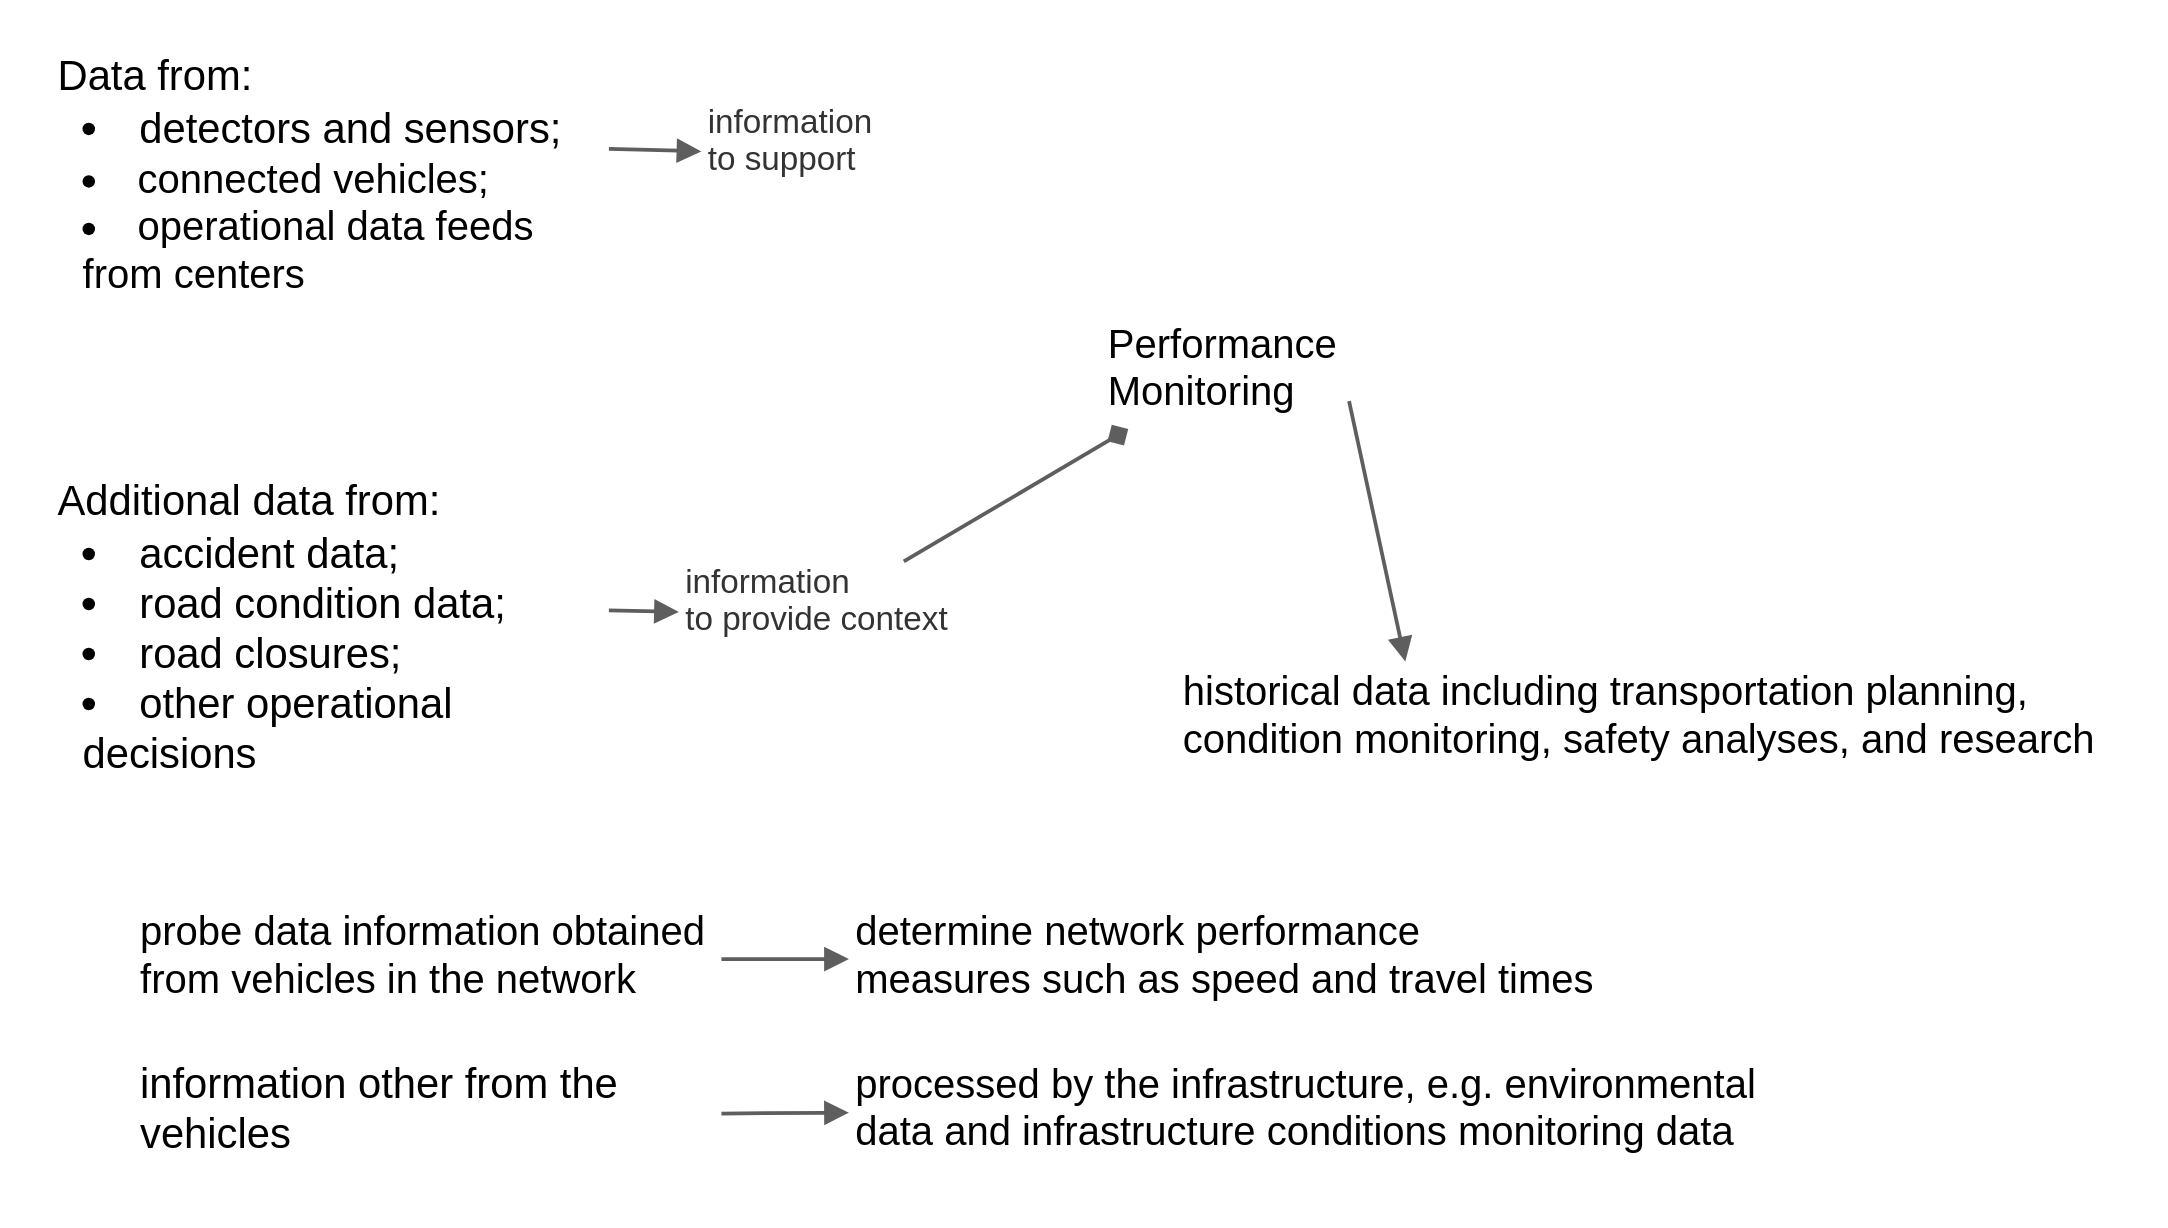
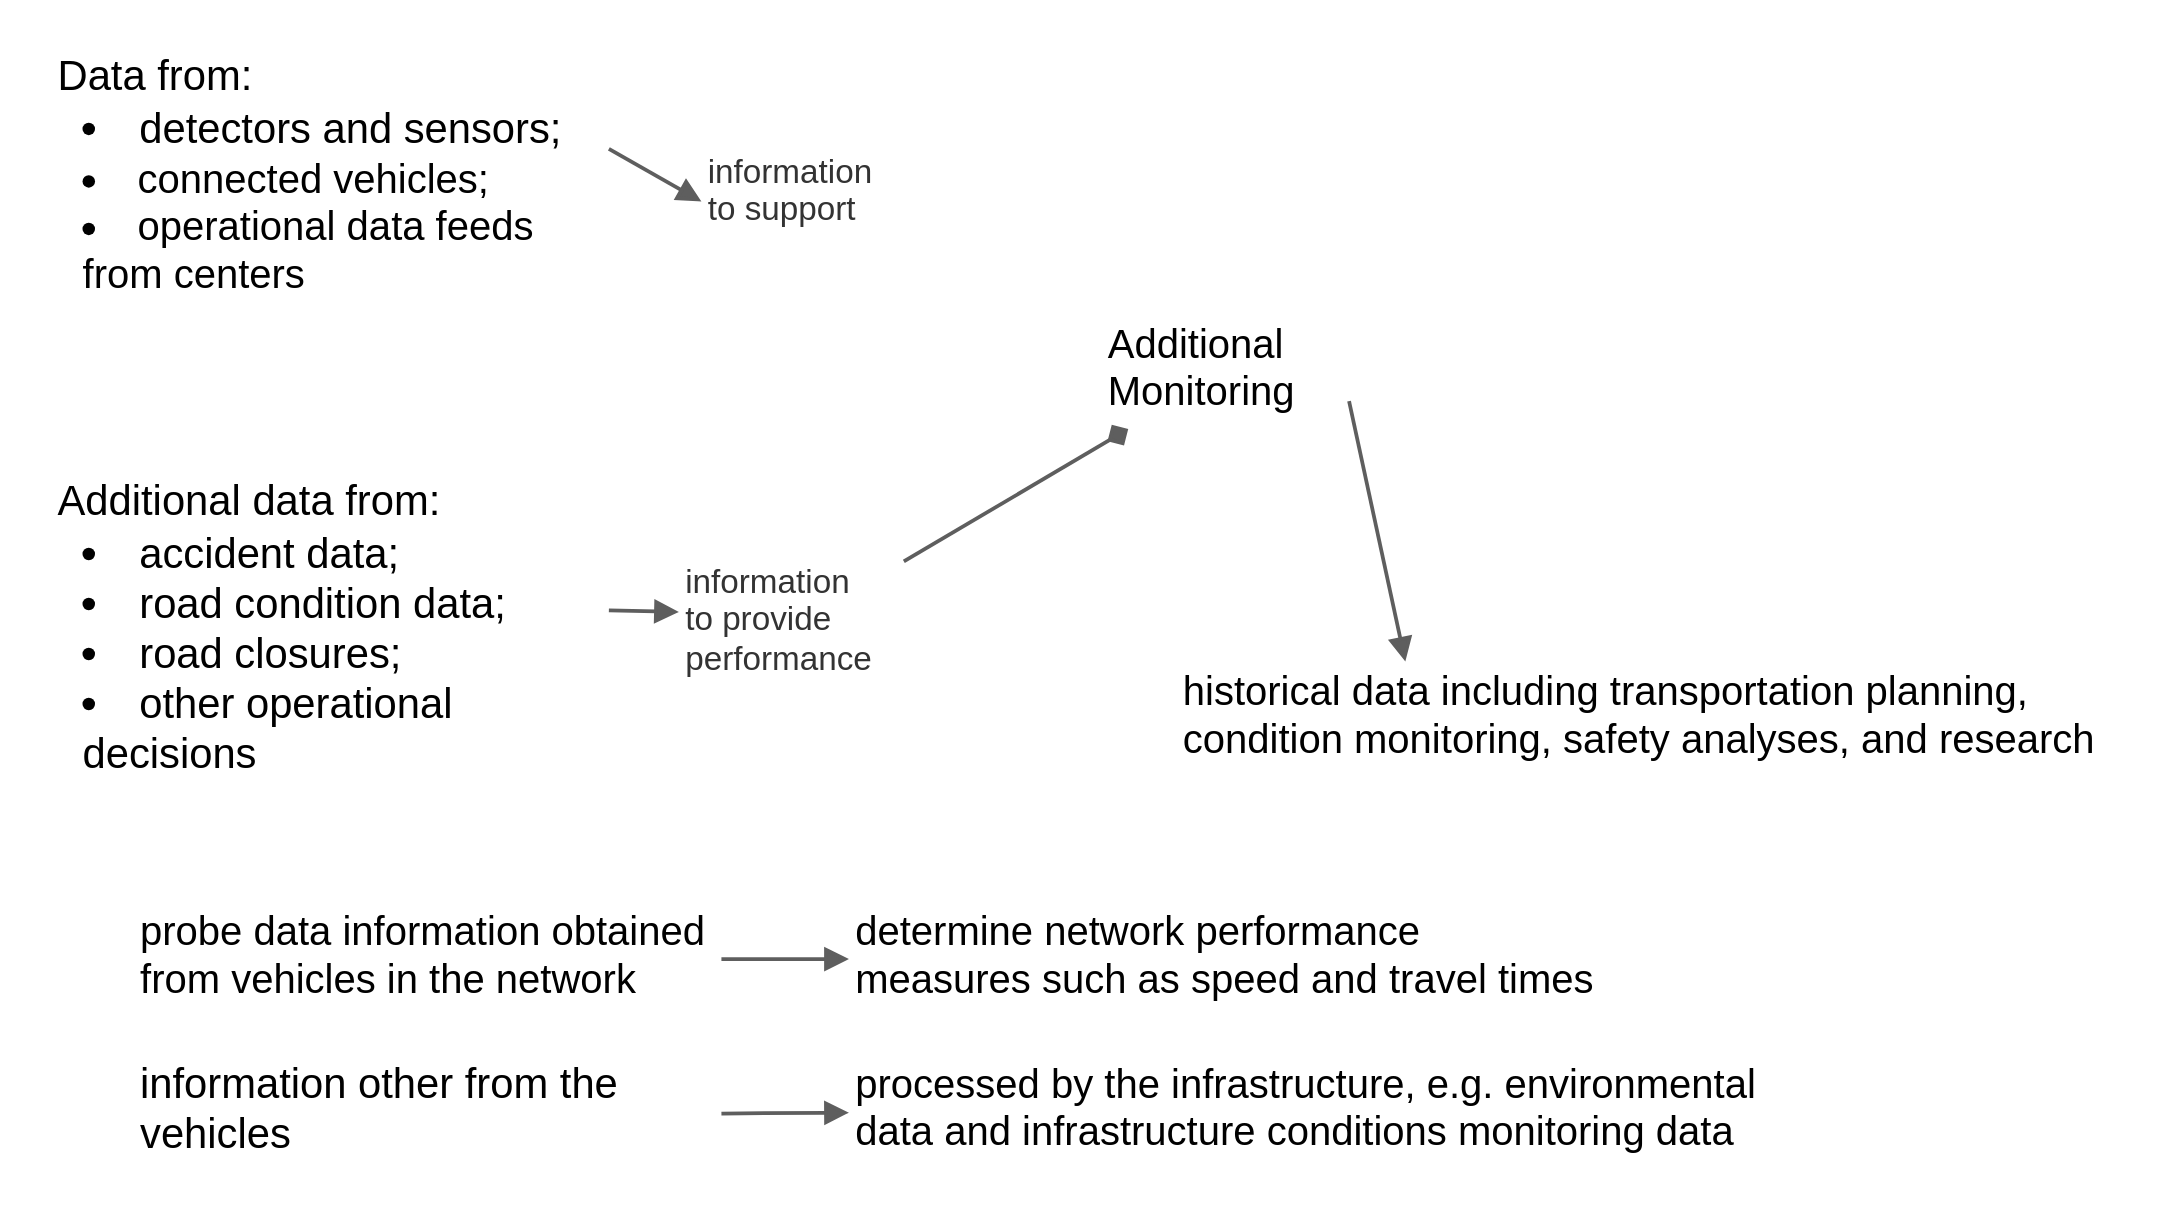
node "information to support": moved (793, 151) -> (793, 201)
node "Performance Monitoring": label "Performance Monitoring" -> "Additional Monitoring"
node "information to provide context": label "information to provide context" -> "information to provide performance"
